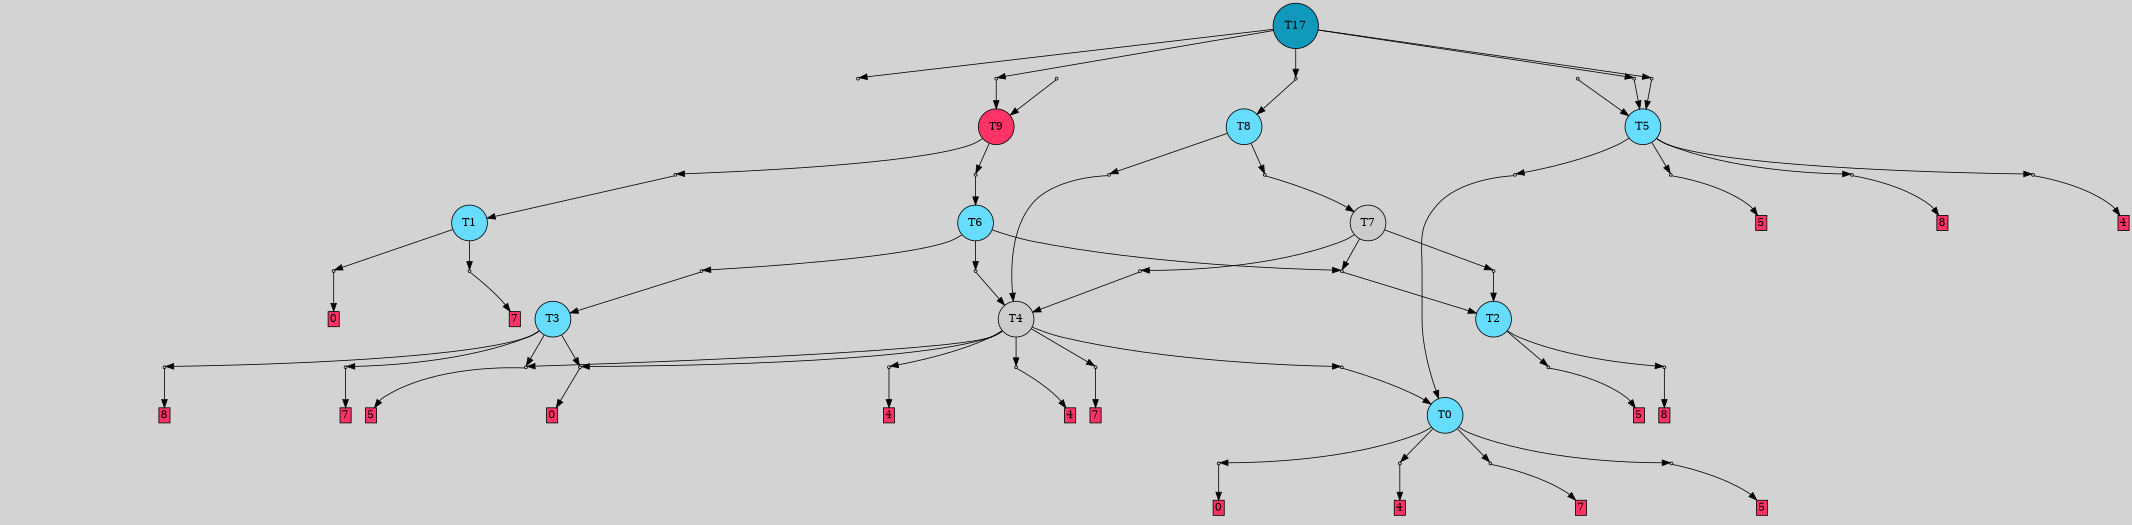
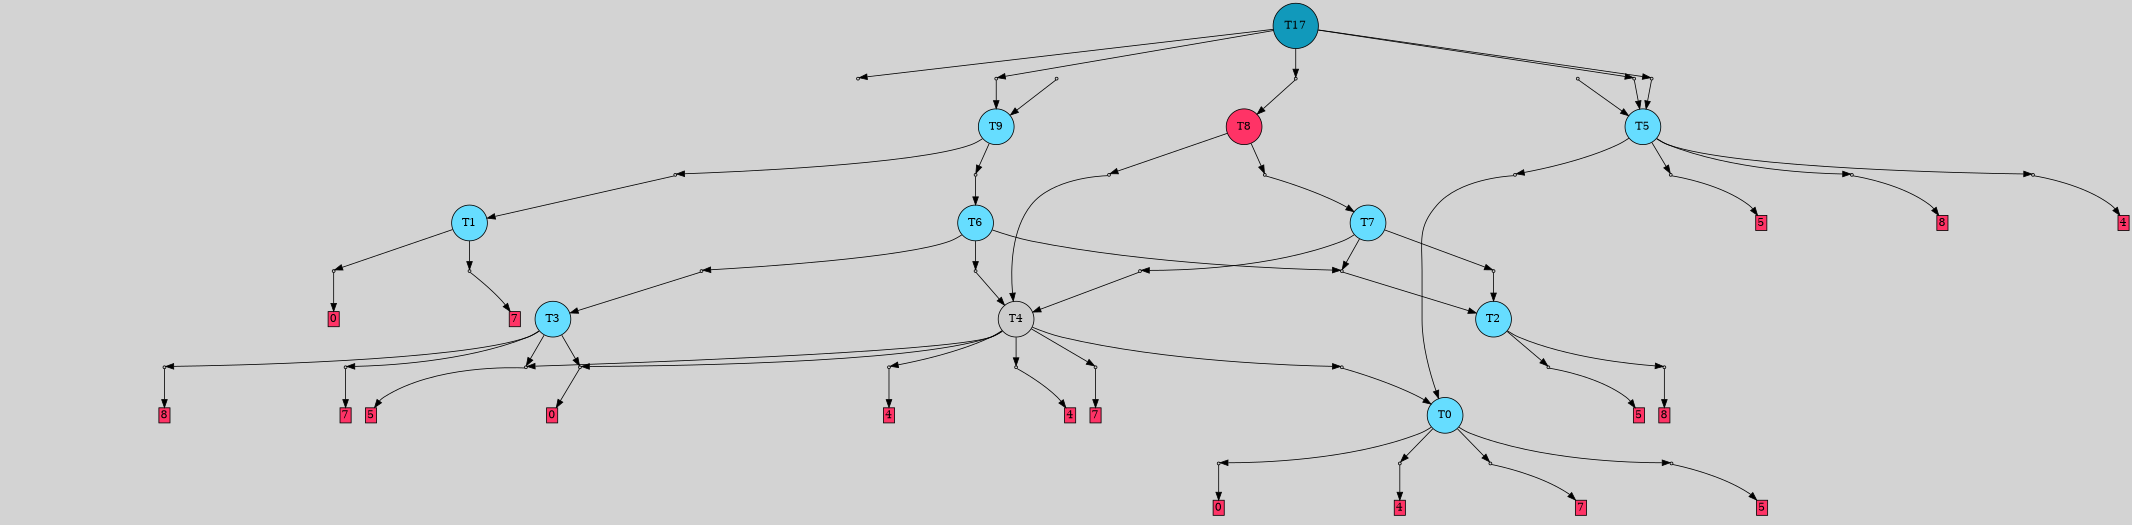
node "T9": fillcolor #ff3366 -> #66ddff
node "T8": fillcolor #66ddff -> #ff3366
node "T7": fillcolor #cccccc -> #66ddff
